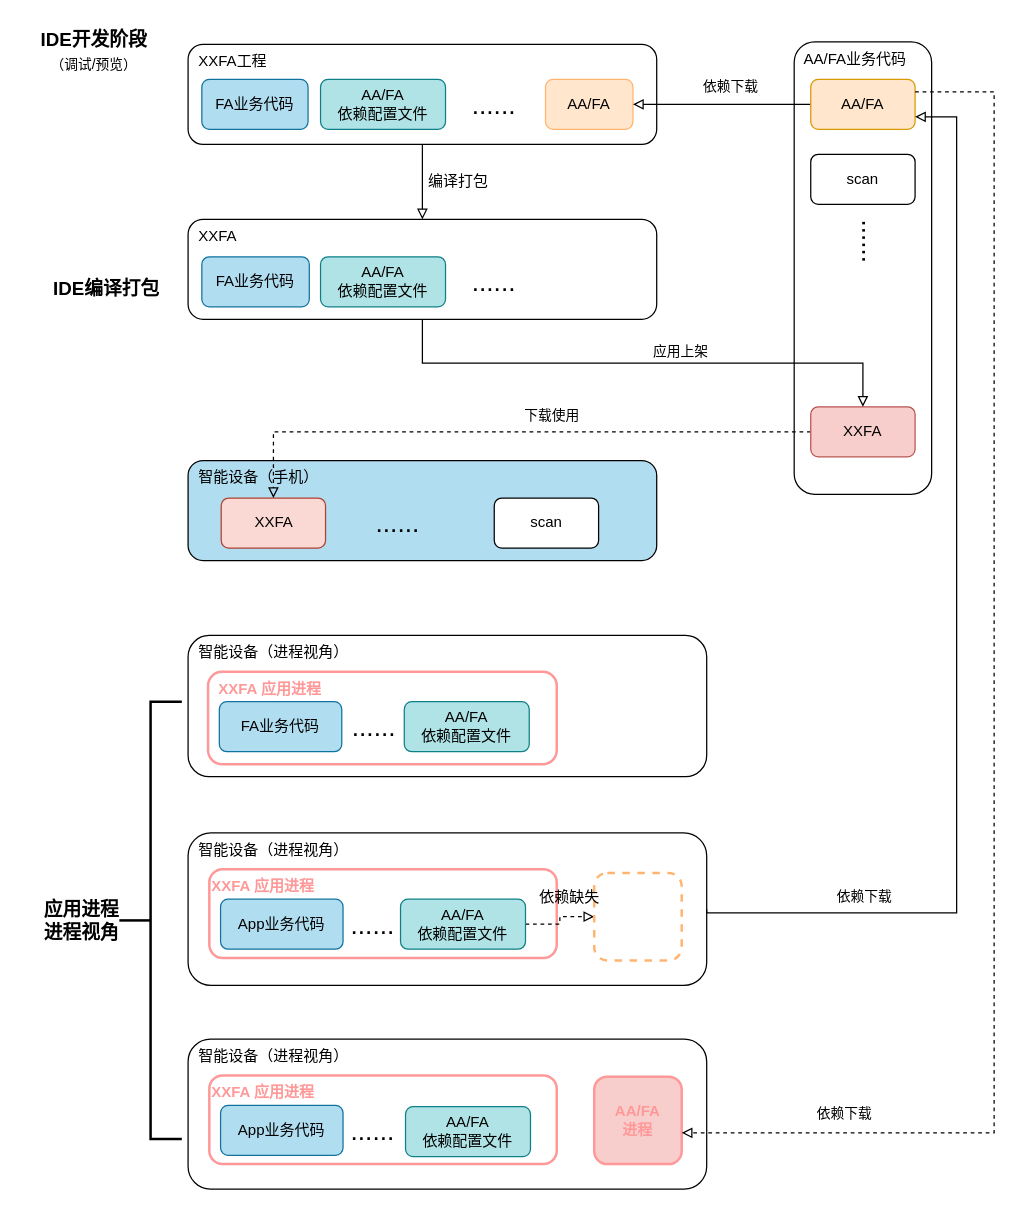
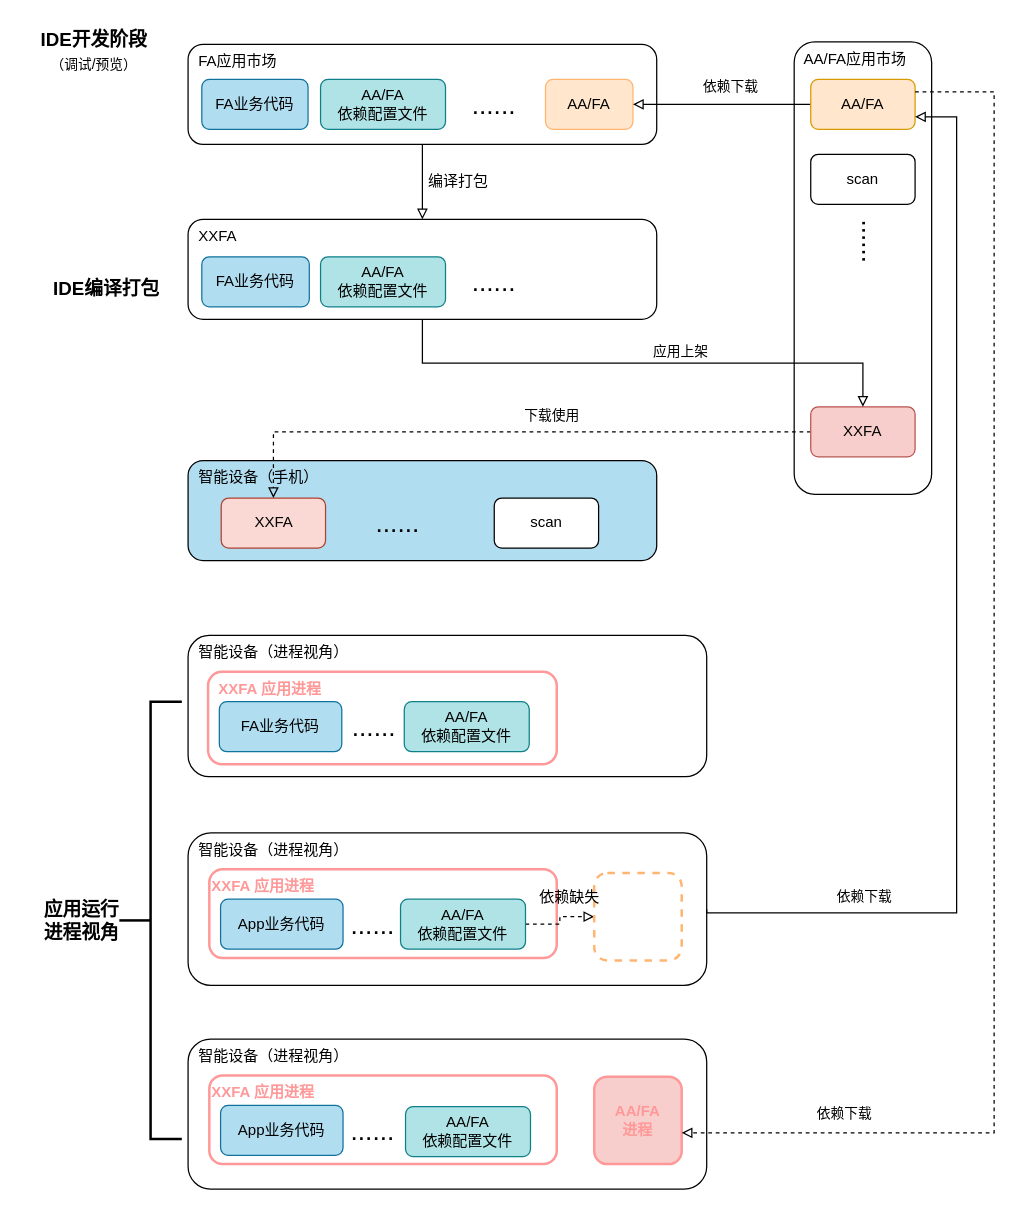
node "AA/FA业务代码": label "AA/FA业务代码" -> "AA/FA应用市场"
node "XXFA工程": label "XXFA工程" -> "FA应用市场"
node "应用进程 进程视角": label "应用进程 进程视角" -> "应用运行 进程视角"
